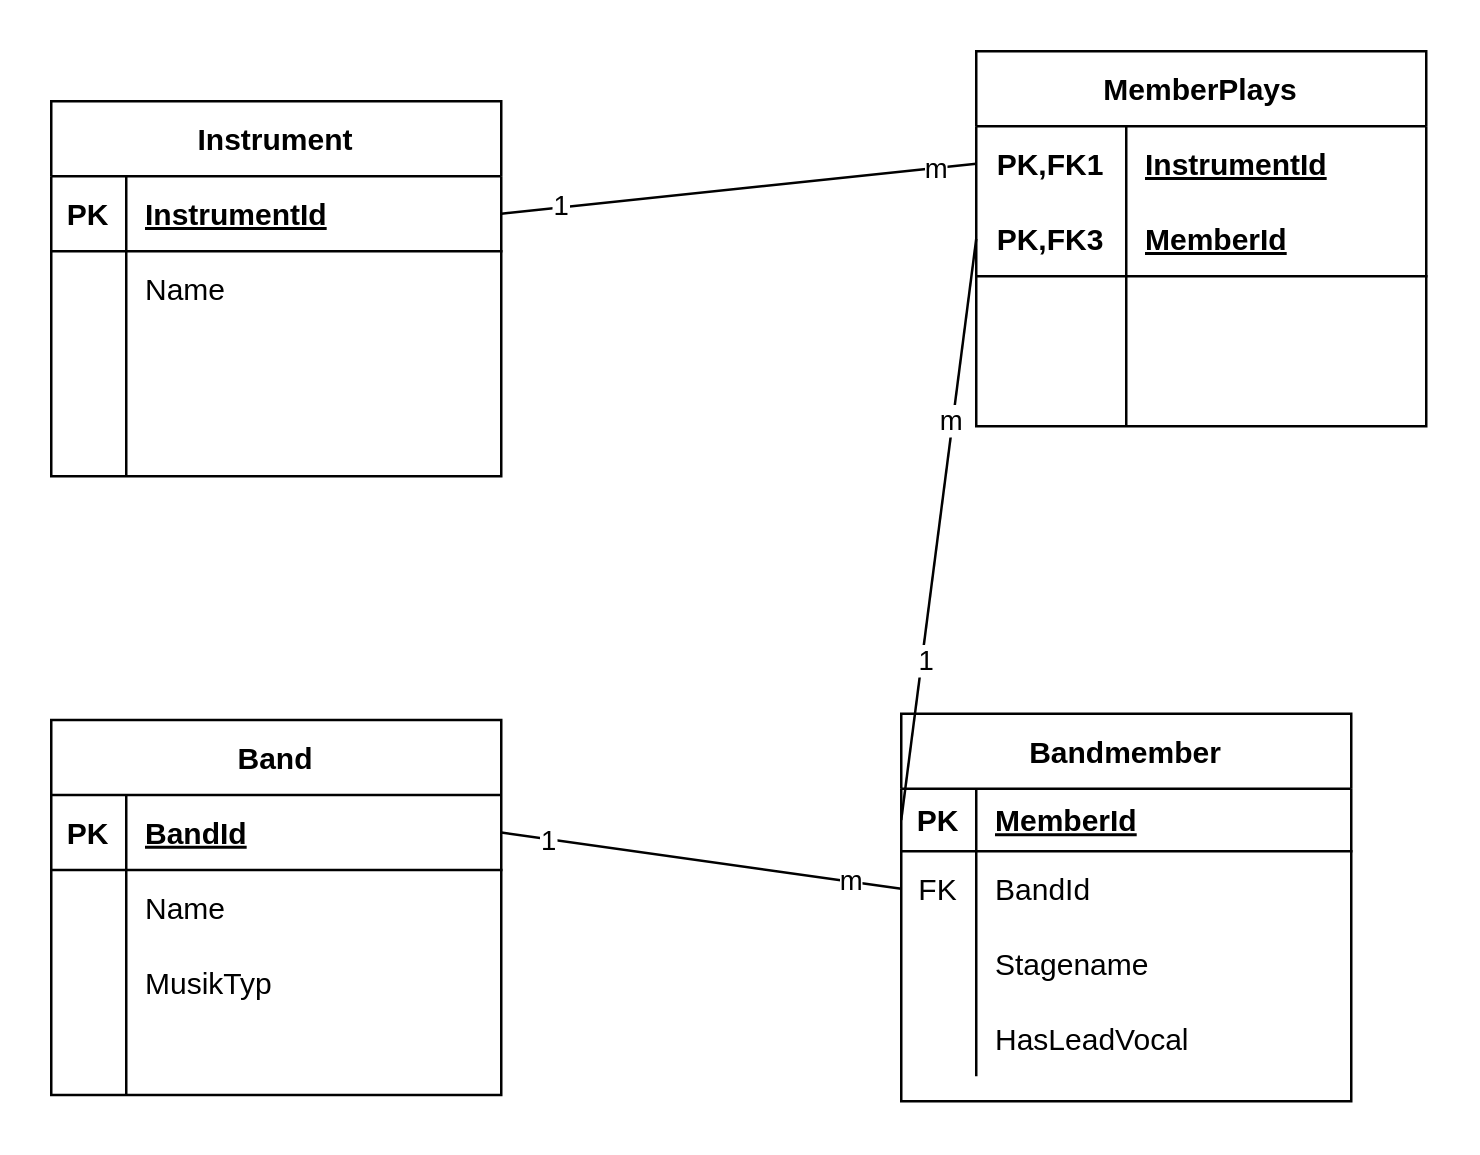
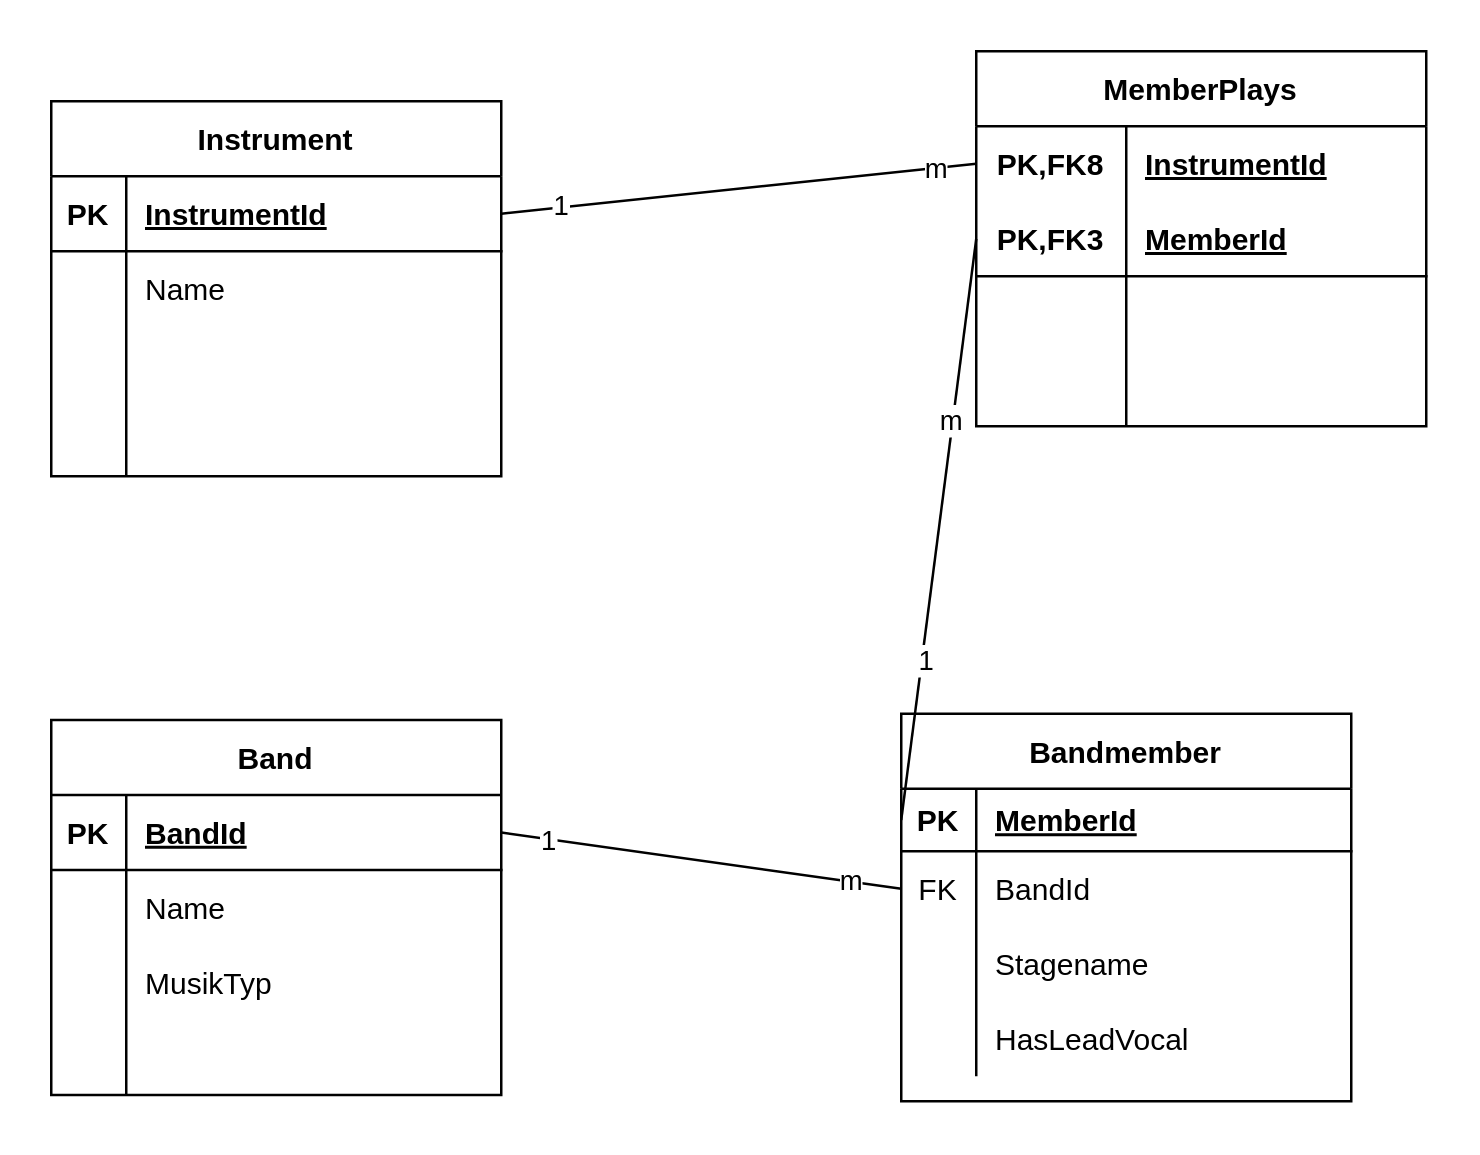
node "PK,FK1": label "PK,FK1" -> "PK,FK8"
